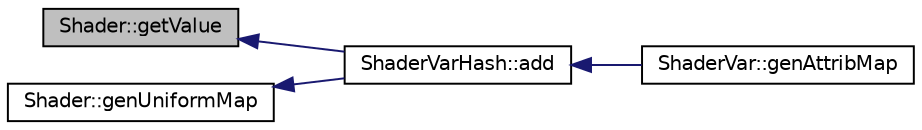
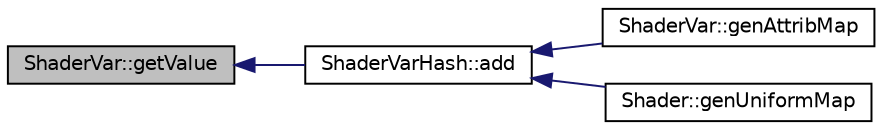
node "Shader::getValue": label "Shader::getValue" -> "ShaderVar::getValue"
edge "ShaderVarHash::add" -> "Shader::genUniformMap": reversed
